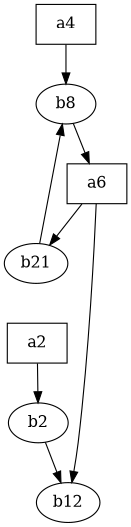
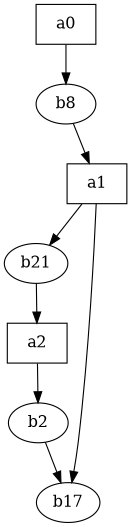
node "a4": label "a4" -> "a0"
node "a6": label "a6" -> "a1"
edge "b21" -> "b8": now "b21" -> "a2"
node "b12": label "b12" -> "b17"
